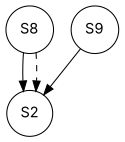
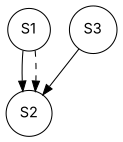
node "S8": label "S8" -> "S1"
node "S9": label "S9" -> "S3"
